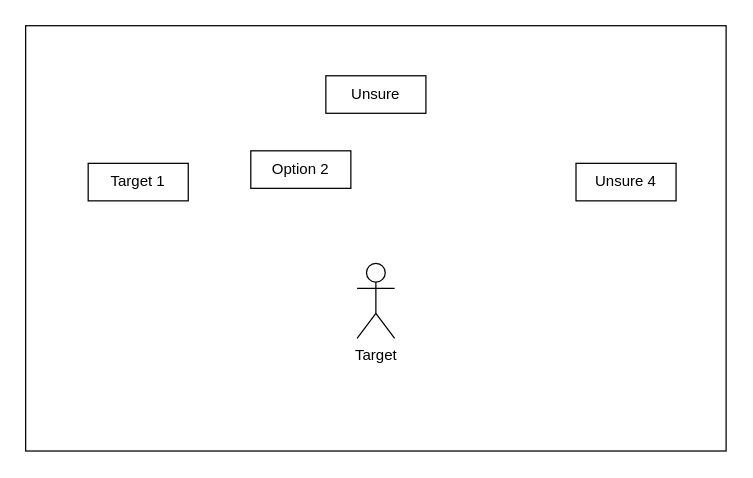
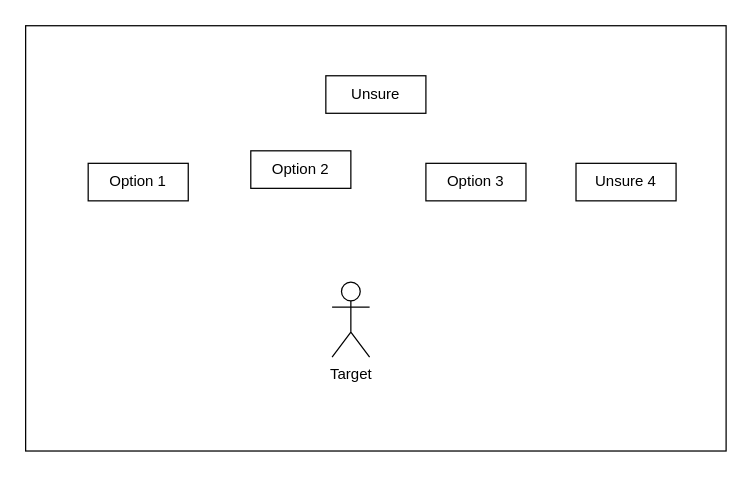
node "Target 1": label "Target 1" -> "Option 1"
node "Option 3": added
node "Target": moved (376, 301) -> (351, 319)
